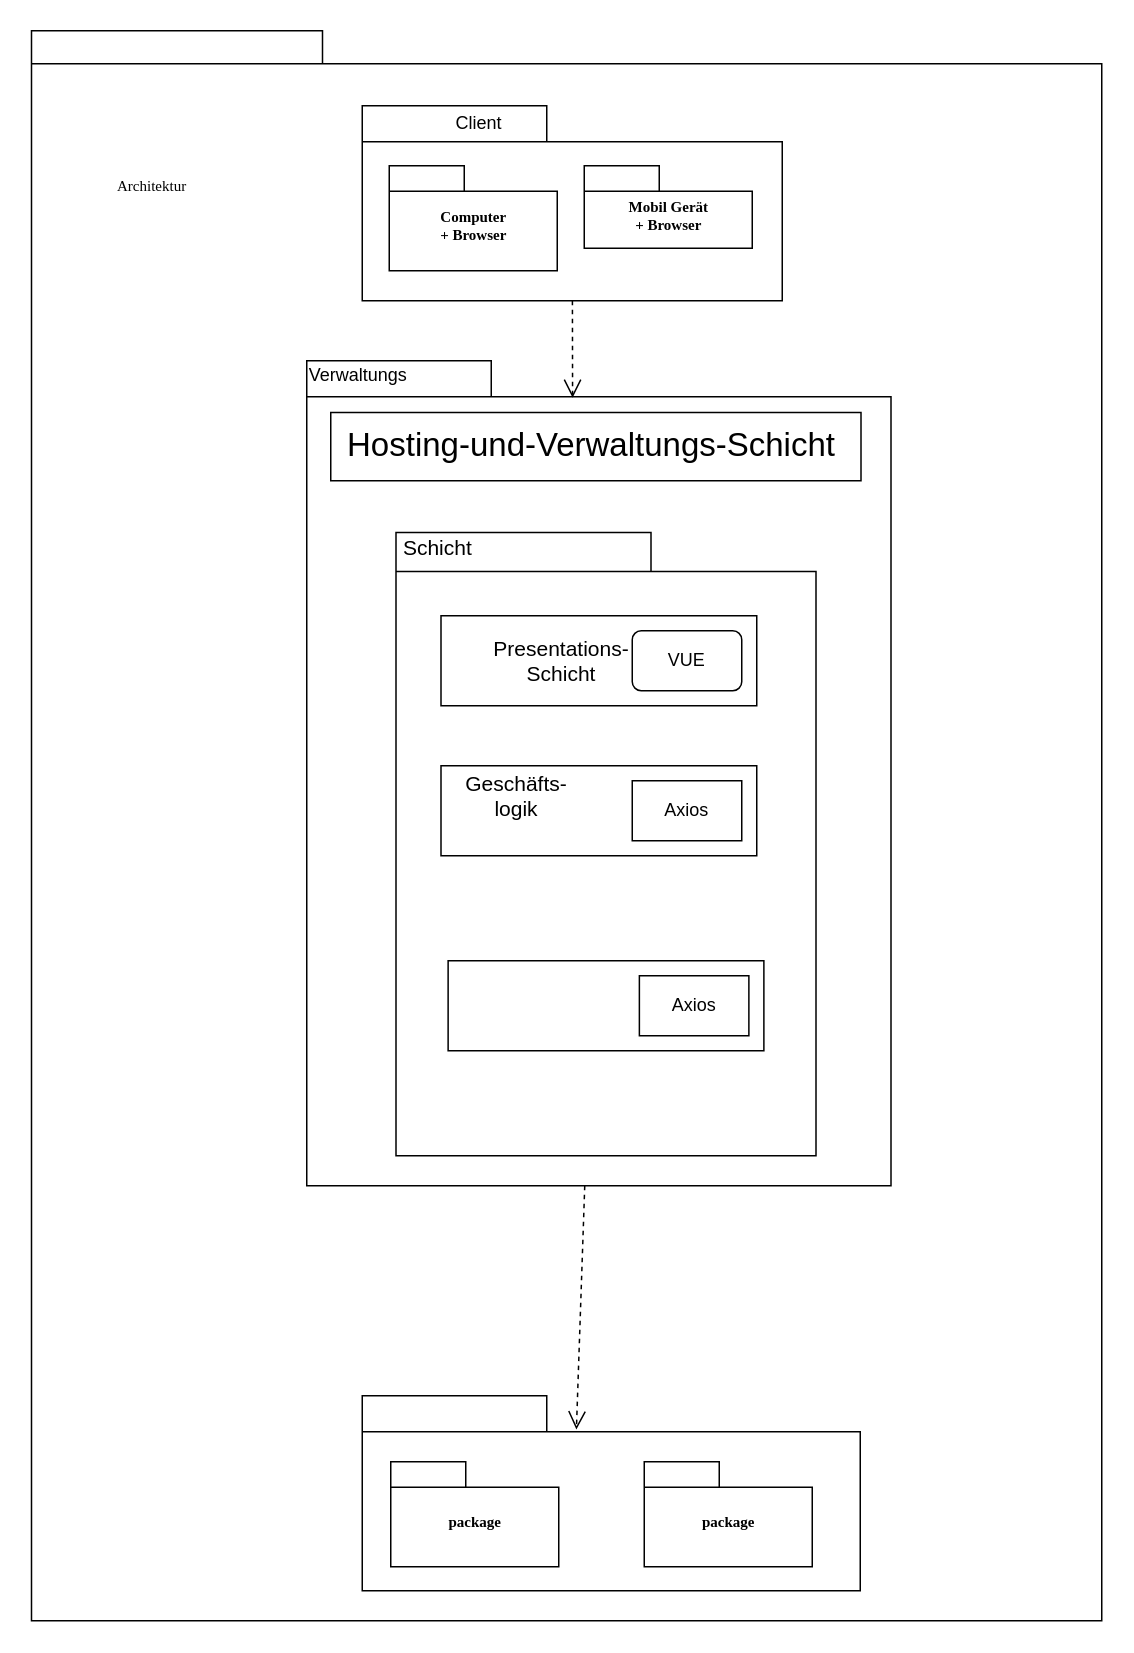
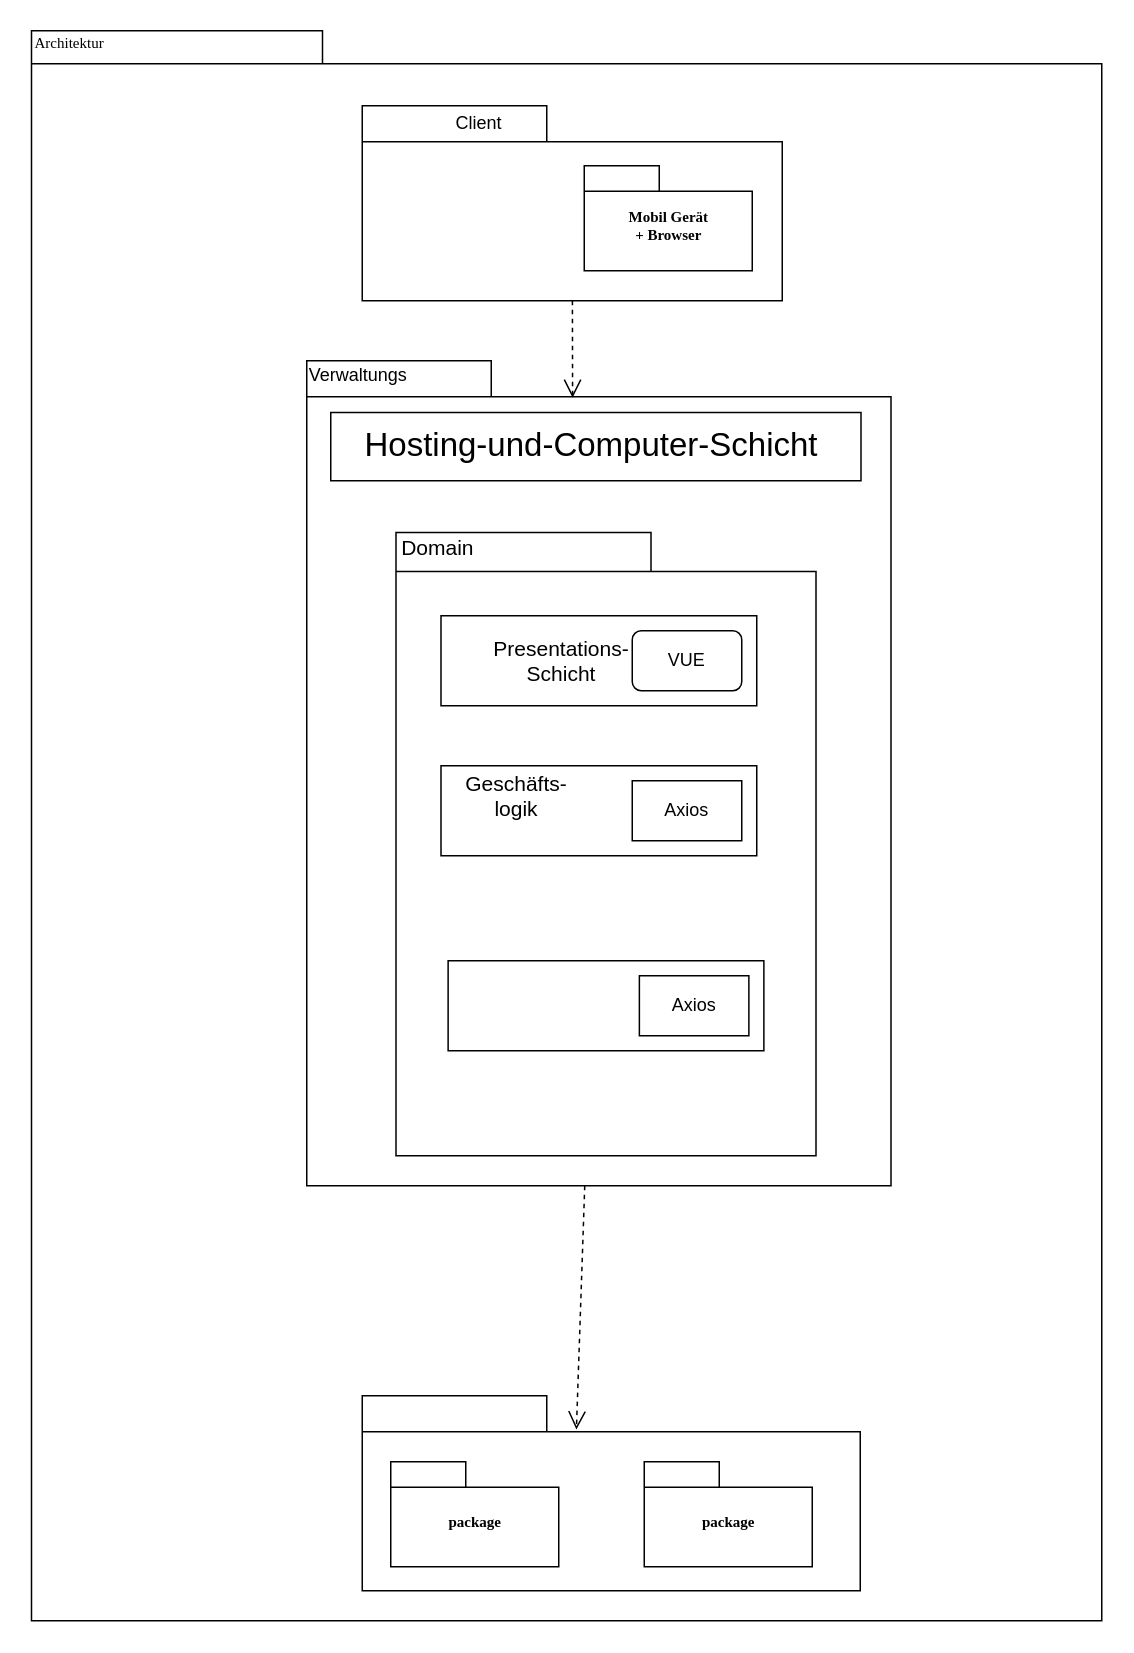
node "Architektur": moved (212, 188) -> (129, 46)
node "Mobil Gerät + Browser": size 168x83 -> 168x105
node "Computer + Browser": removed
node "Hosting-und-Verwaltungs-Schicht": label "Hosting-und-Verwaltungs-Schicht" -> "Hosting-und-Computer-Schicht"
node "Schicht": label "Schicht" -> "Domain"
